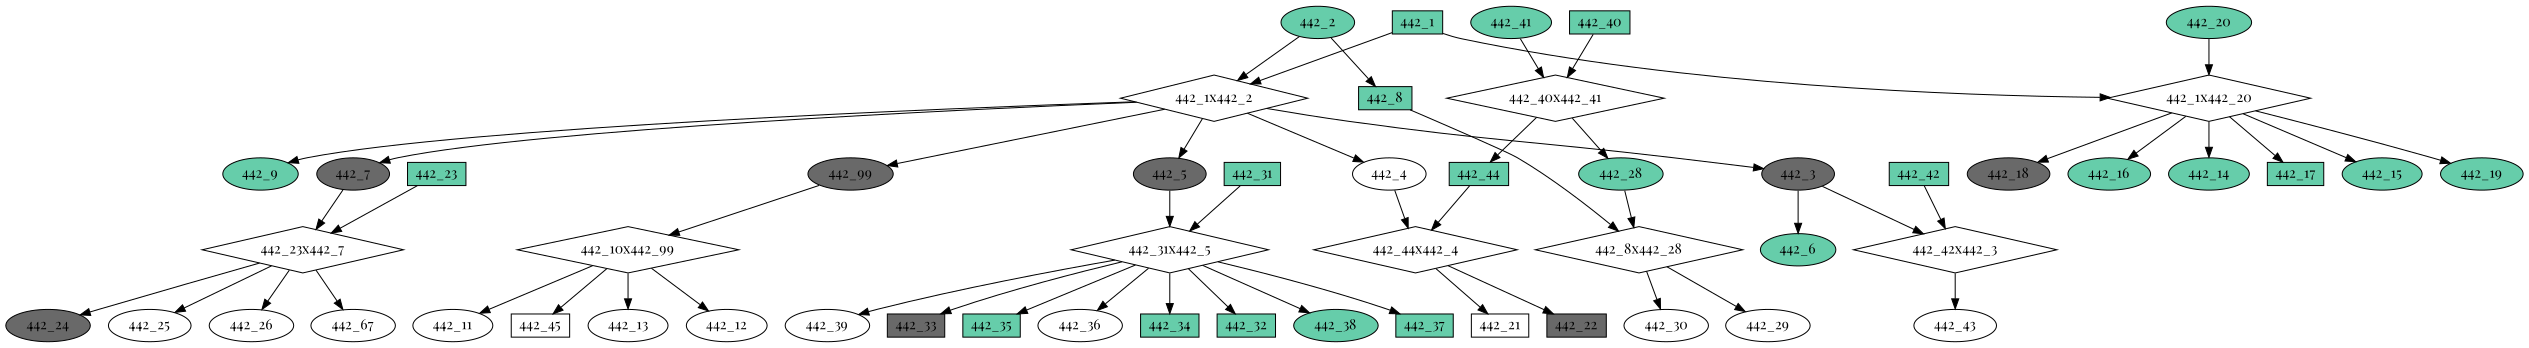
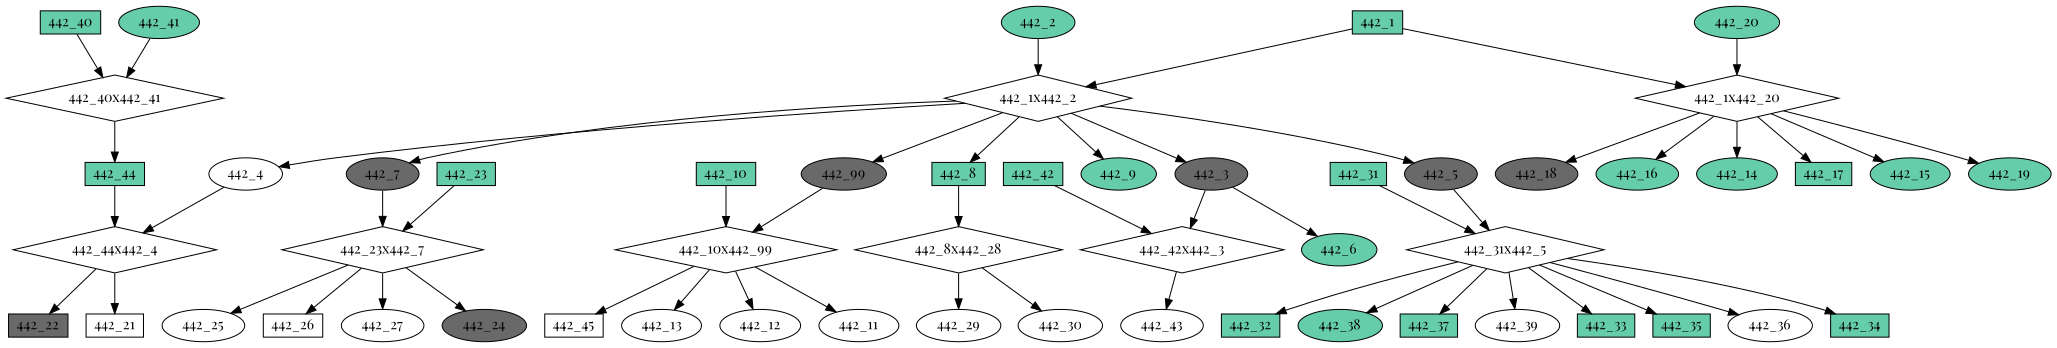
edge "442_2" -> "442_8": now "442_1x442_2" -> "442_8"
node "442_10": added
node "442_28": removed
node "442_26": shape ellipse -> box
node "442_67": label "442_67" -> "442_27"
node "442_33": fillcolor dimgrey -> aquamarine3
